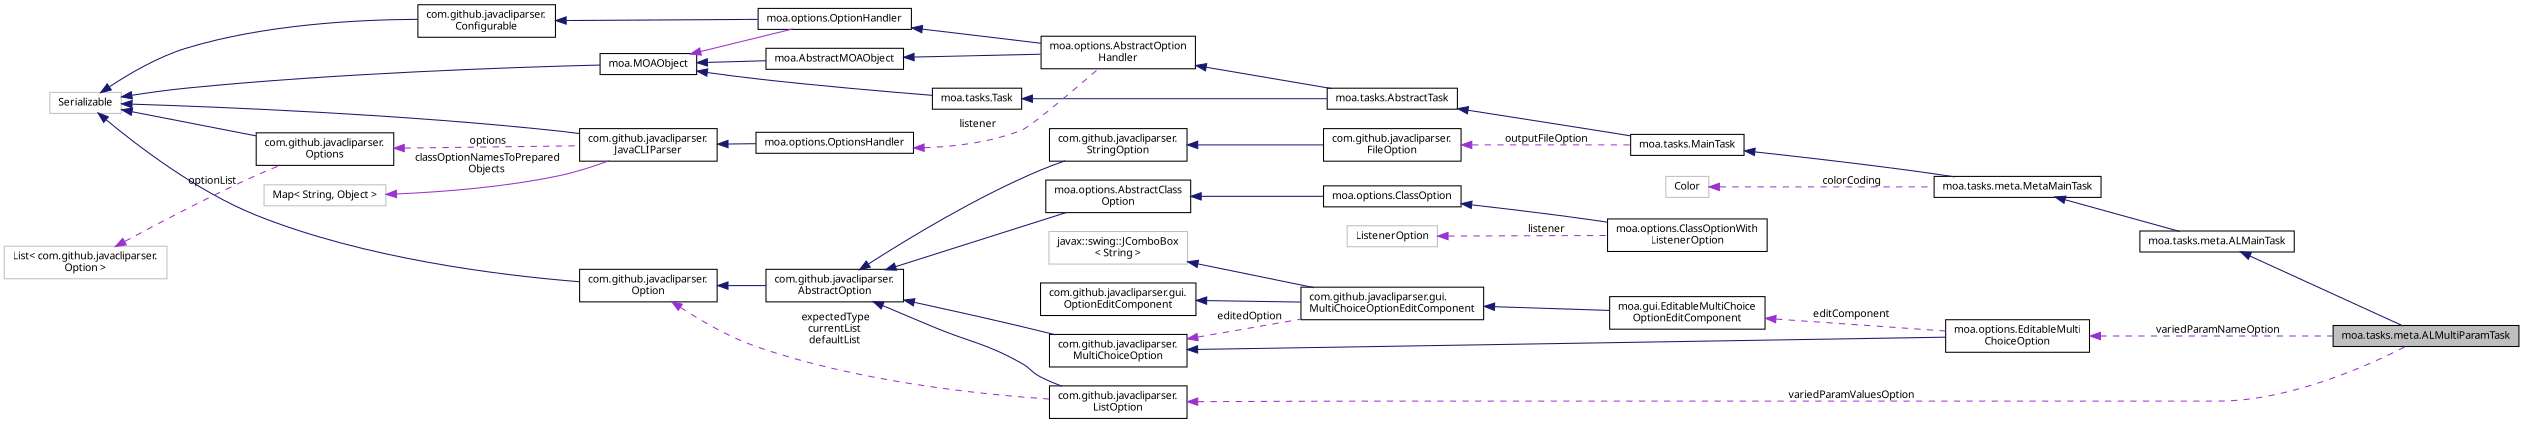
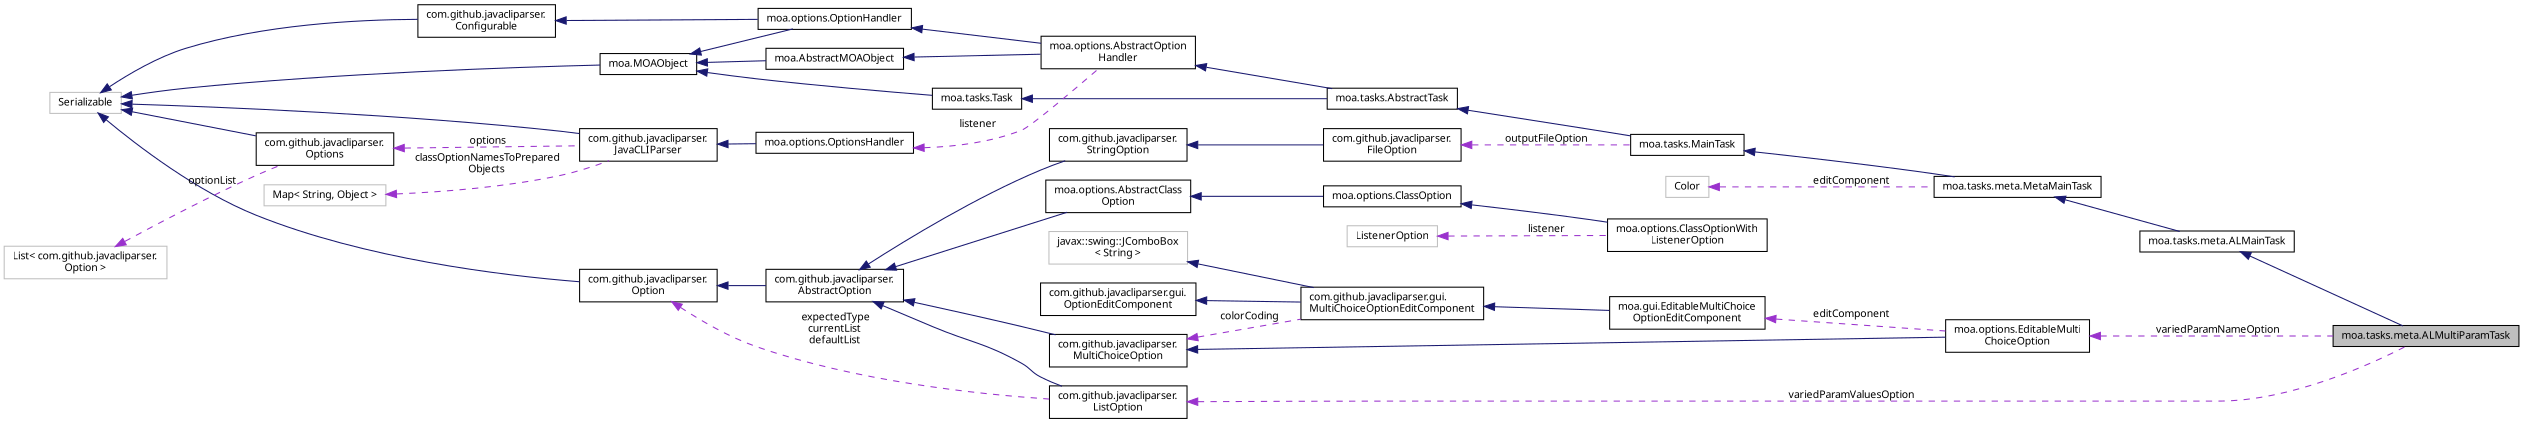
edge "moa.options.OptionHandler" -> "moa.MOAObject": color darkorchid3 -> midnightblue
edge "moa.tasks.meta.MetaMainTask" -> "Color": label " colorCoding" -> " editComponent"
edge "com.github.javacliparser. JavaCLIParser" -> "Map< String, Object >": style solid -> dashed
edge "com.github.javacliparser.gui. MultiChoiceOptionEditComponent" -> "com.github.javacliparser. MultiChoiceOption": label " editedOption" -> " colorCoding"
